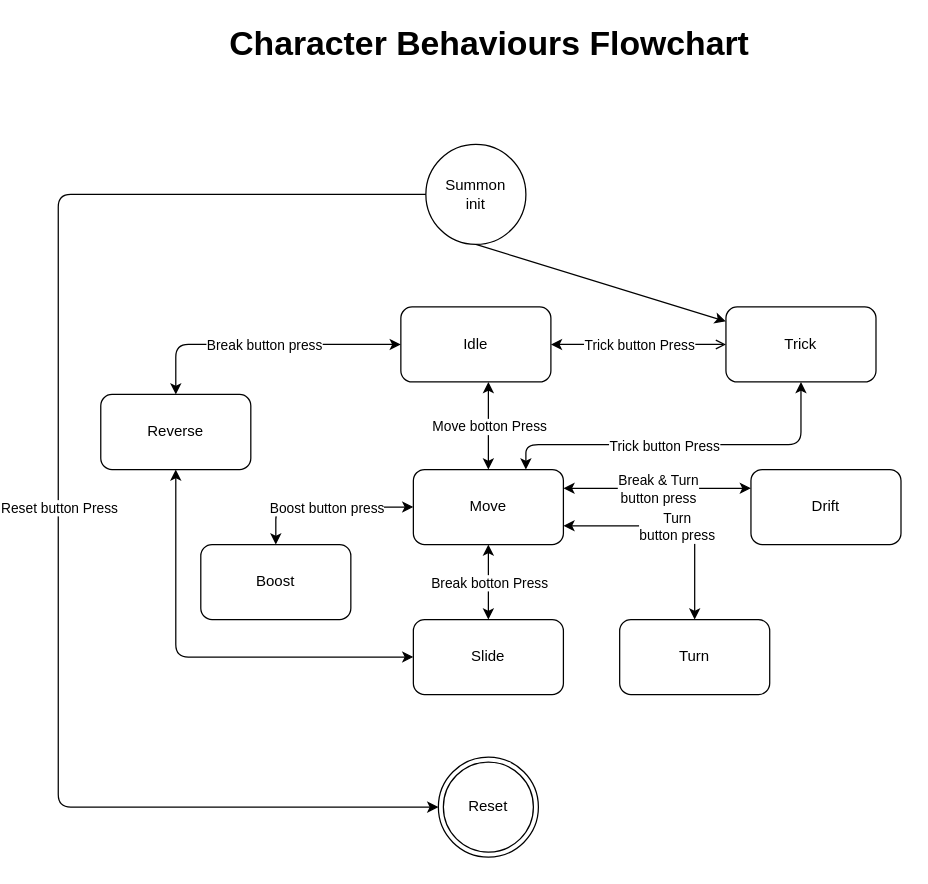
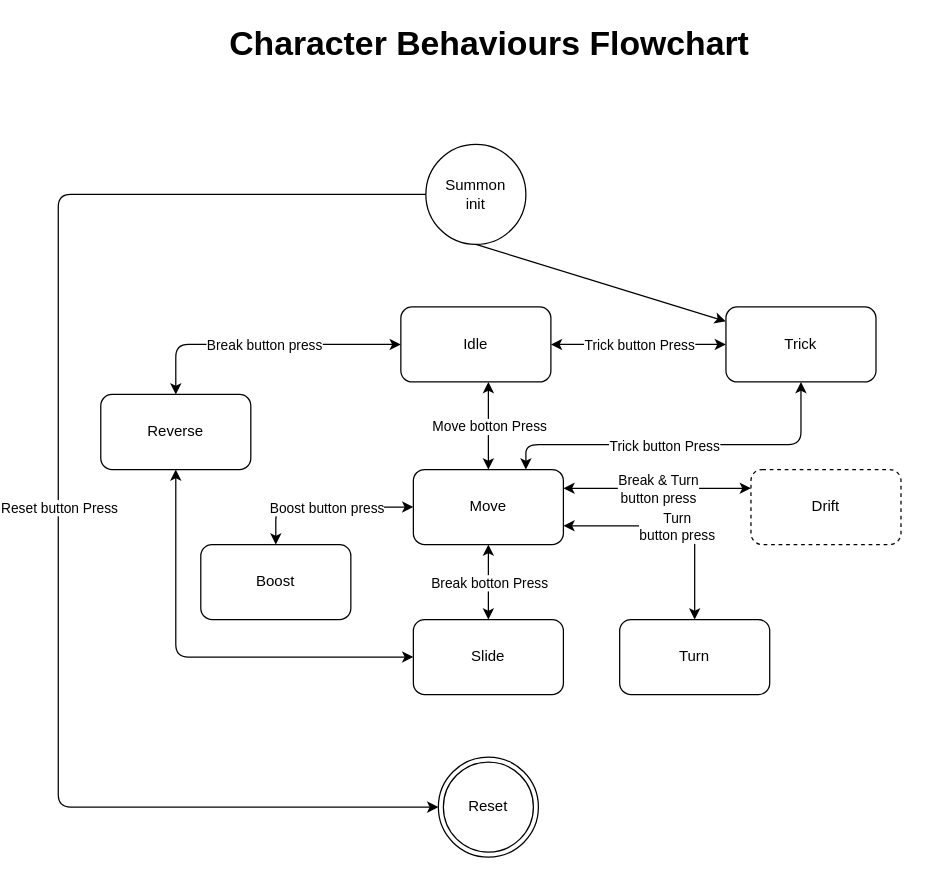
edge "Idle" -- "Trick": arrowhead open -> classic
node "Drift": style solid -> dashed
